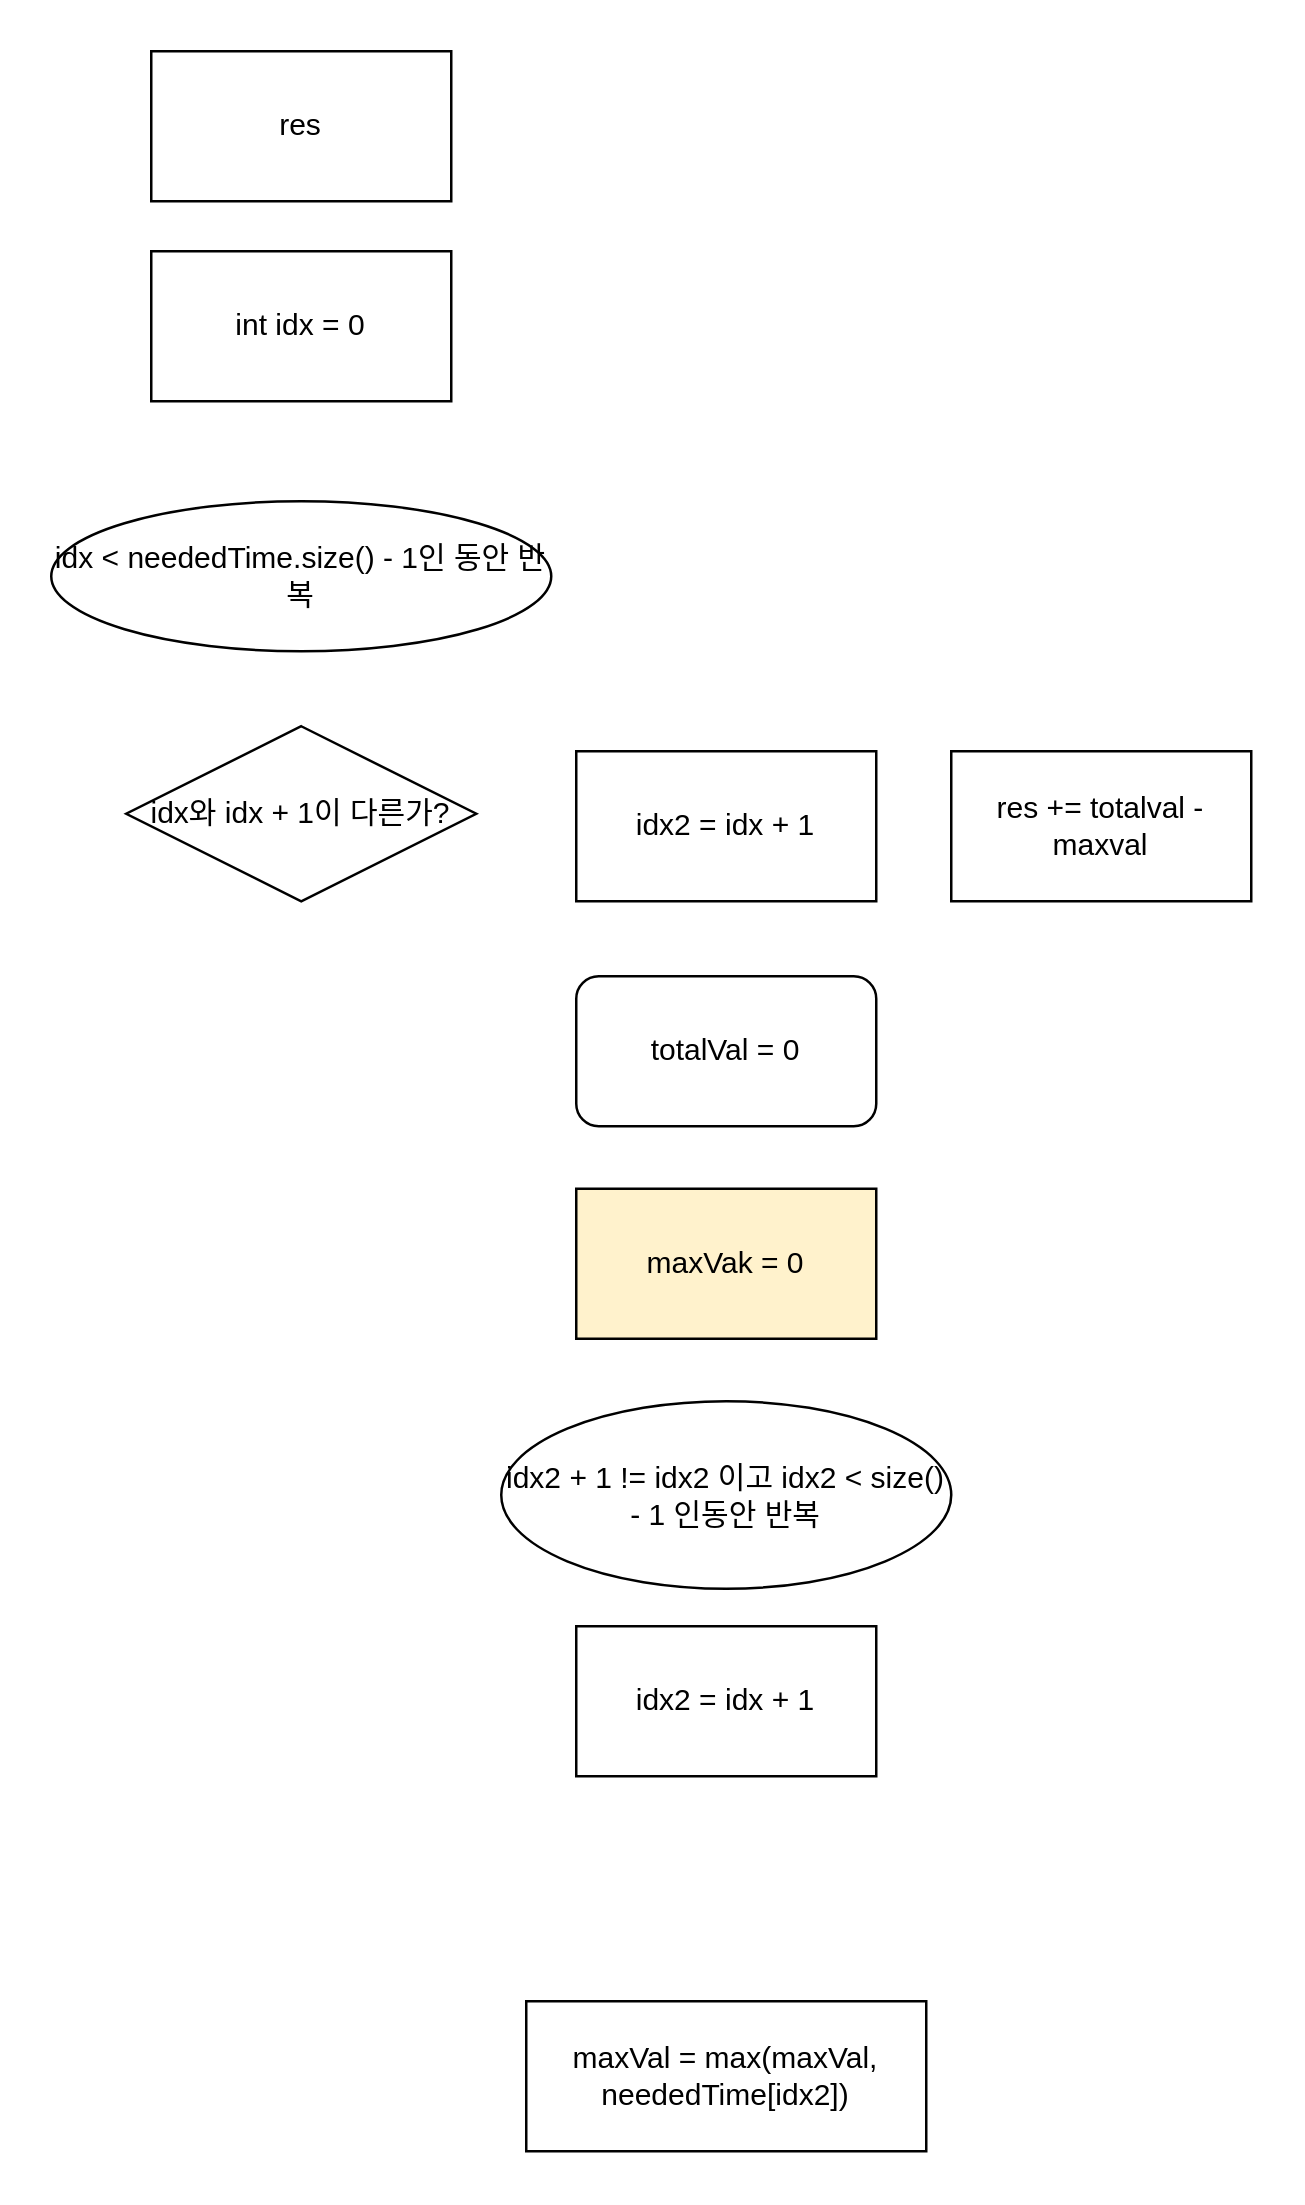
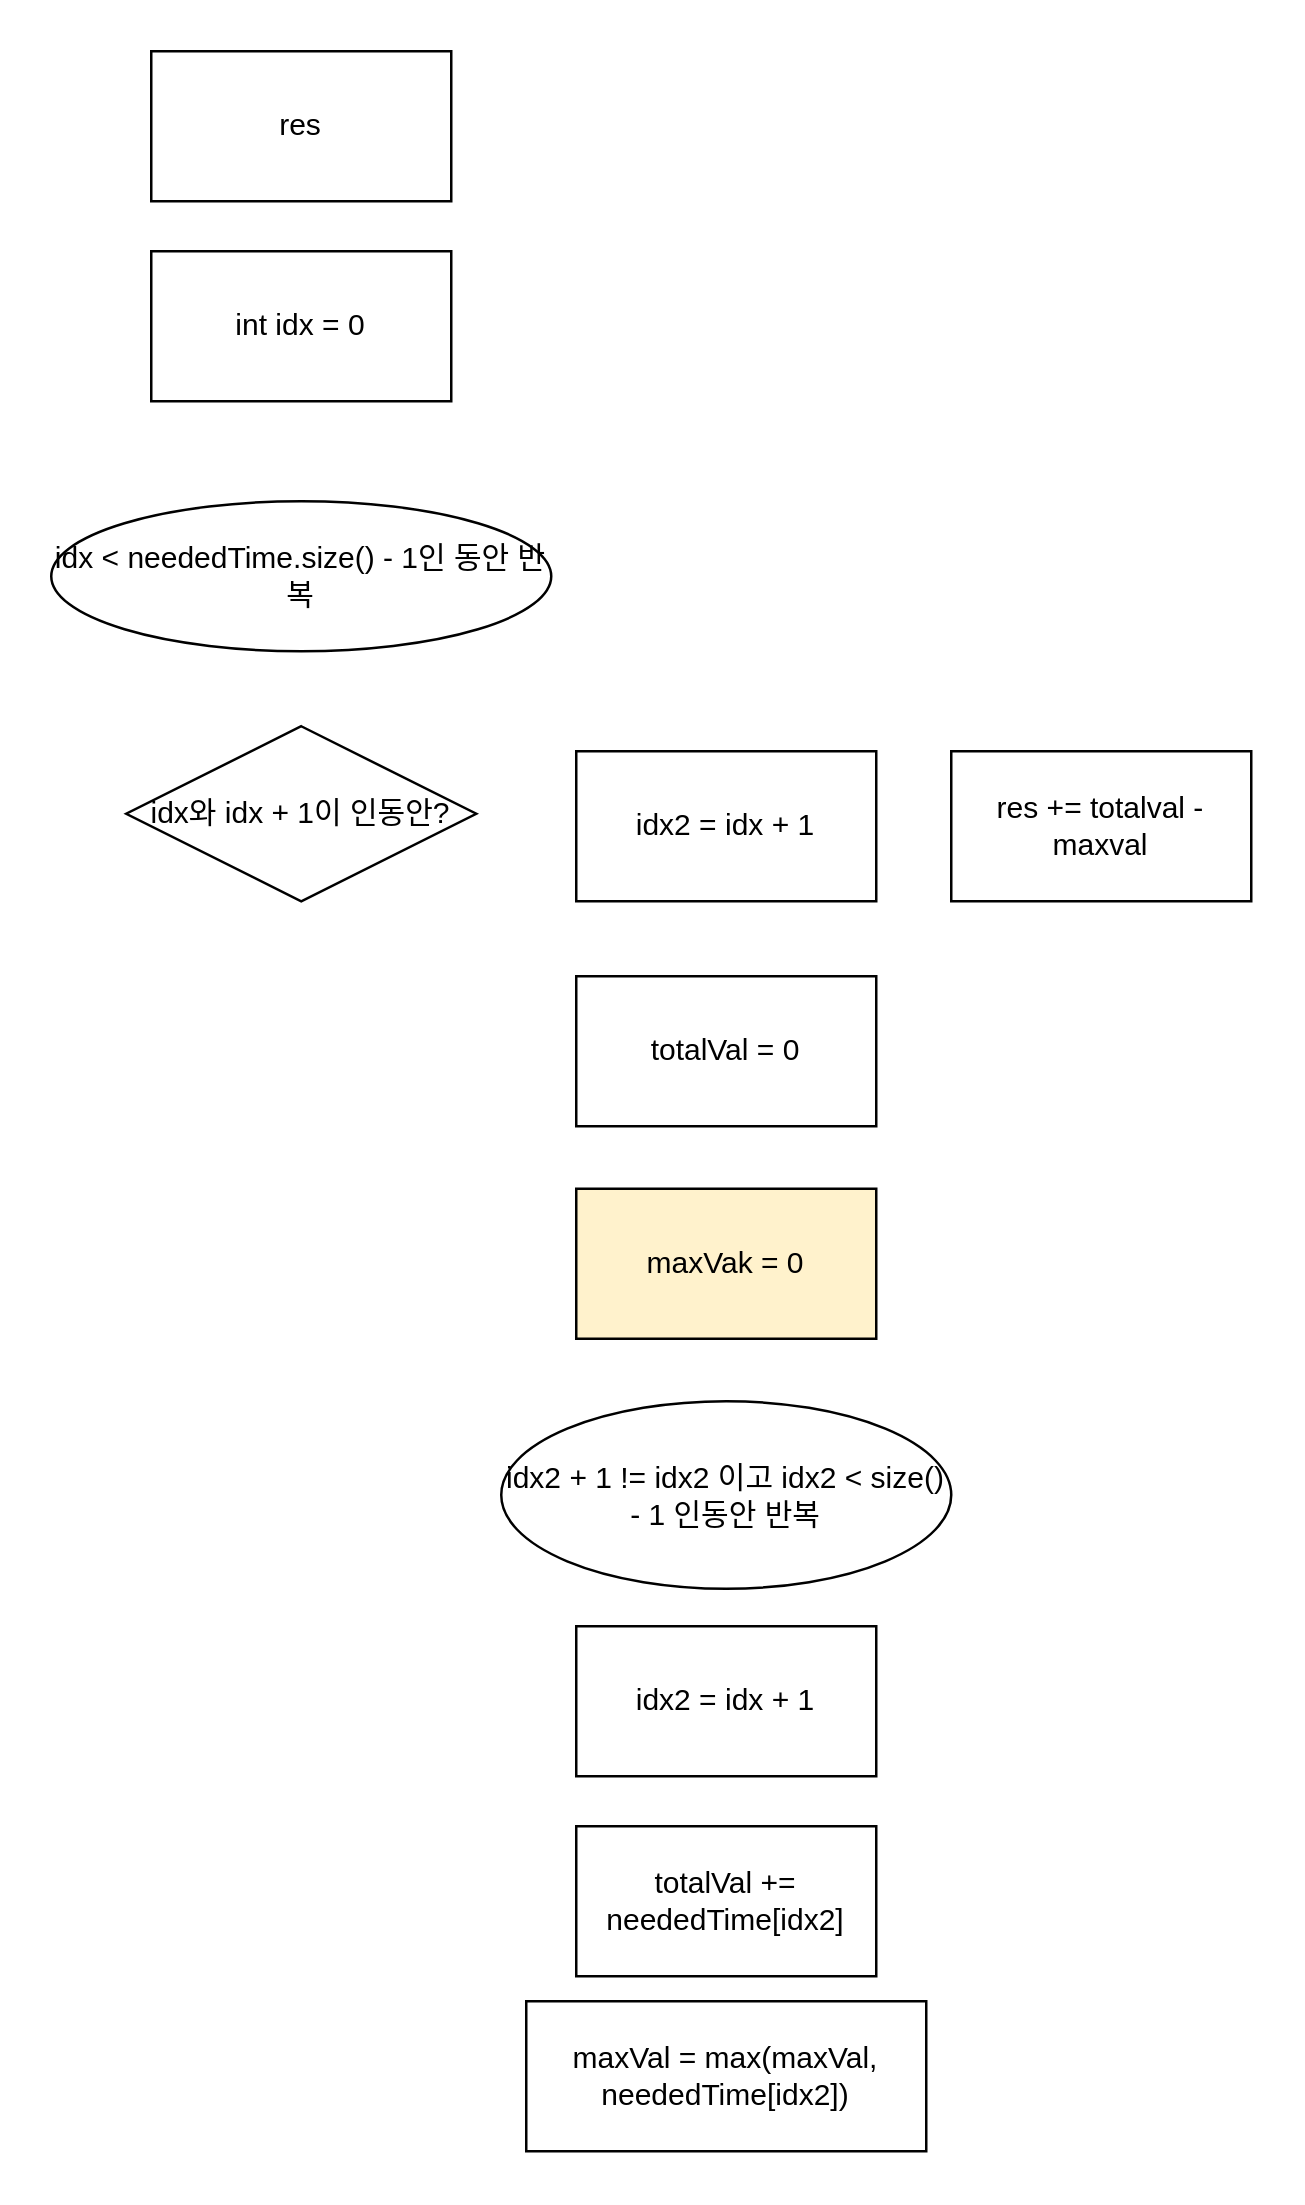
node "idx와 idx + 1이 다른가?": label "idx와 idx + 1이 다른가?" -> "idx와 idx + 1이 인동안?"
node "totalVal = 0": shape rounded rectangle -> rectangle
node "totalVal += neededTime[idx2]": added
